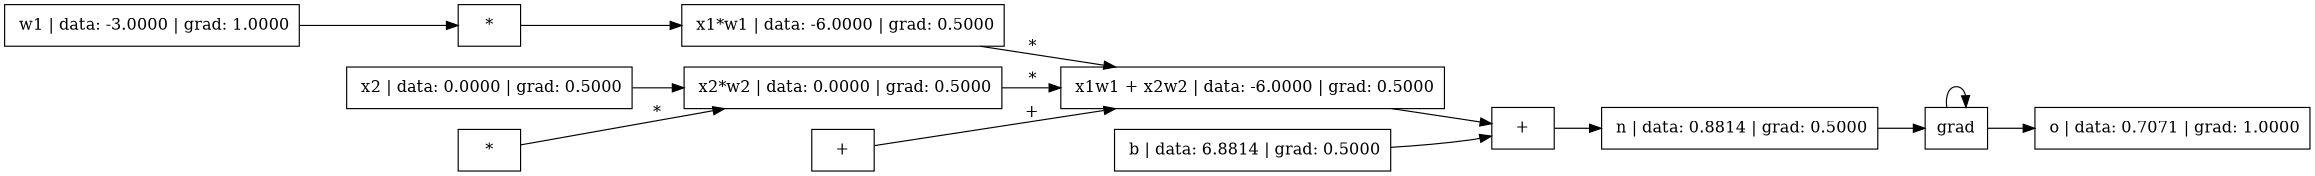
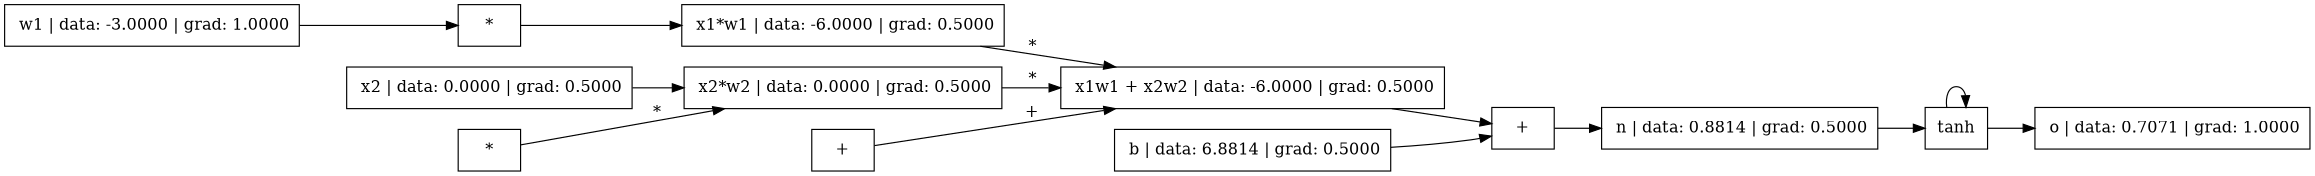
node "grad": label "grad" -> "tanh"
